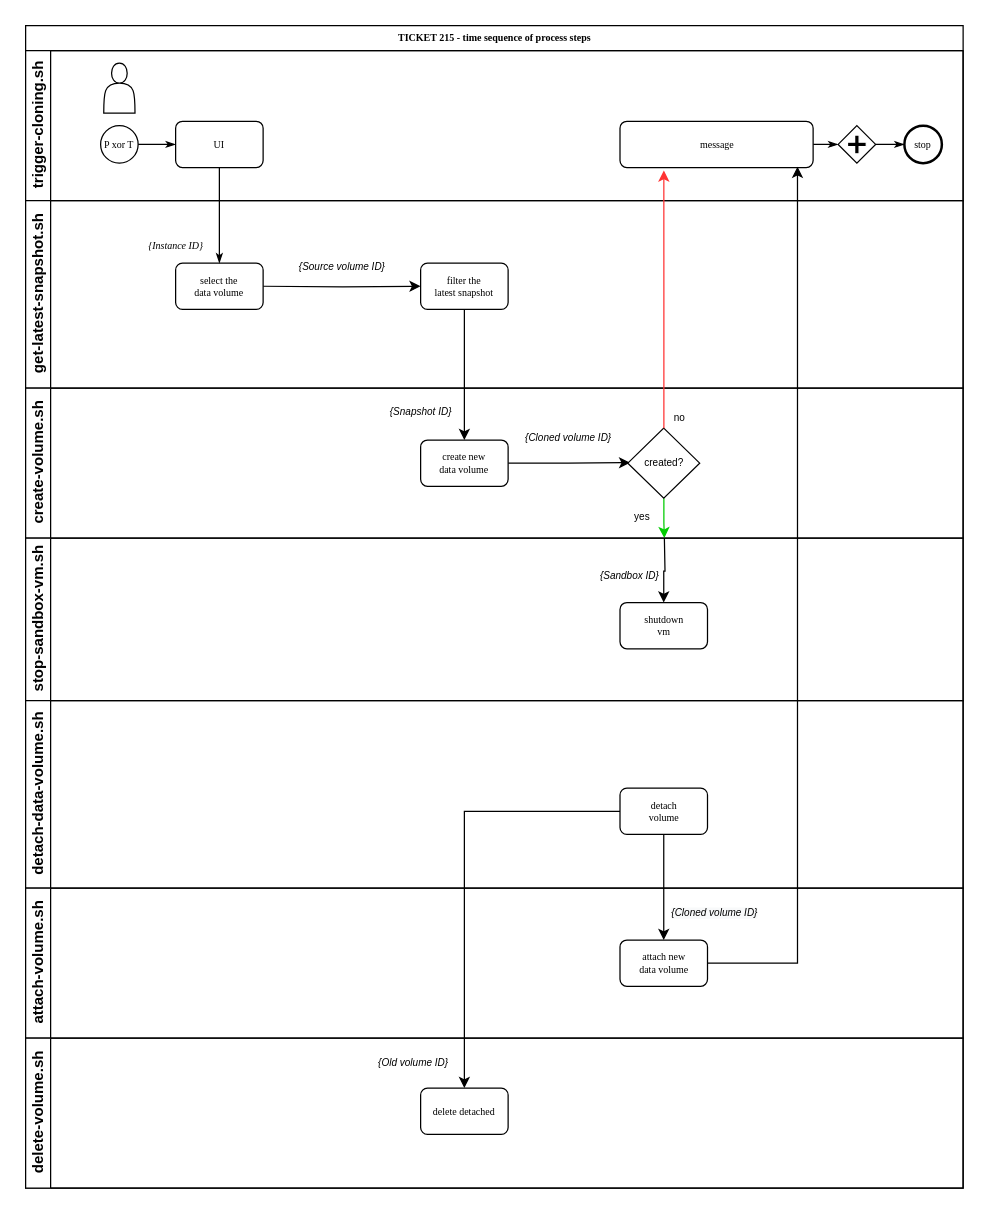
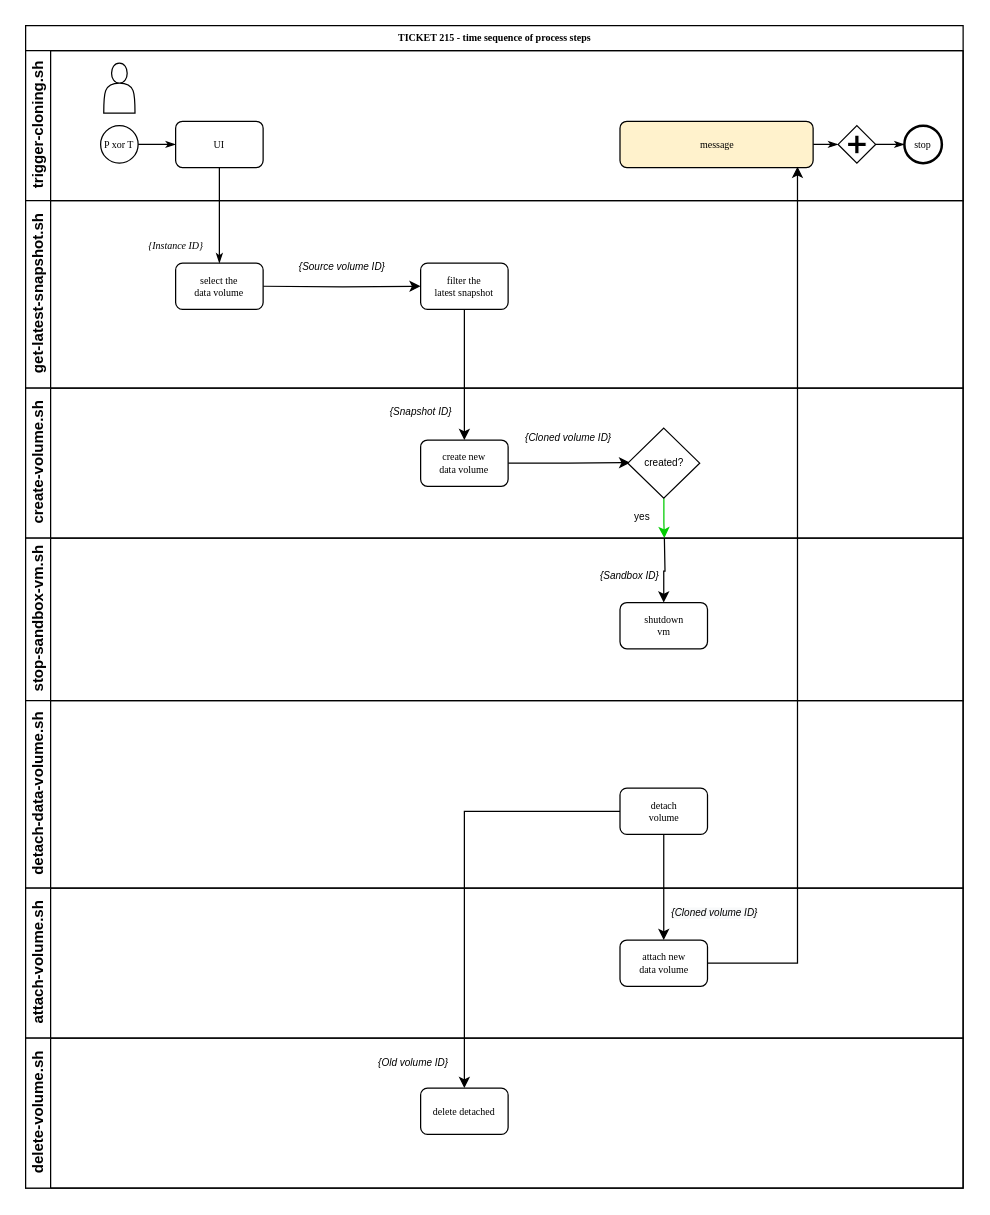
node "message": fillcolor #ffffff -> #fff2cc
edge "created?" -> "message": removed, label "no"
